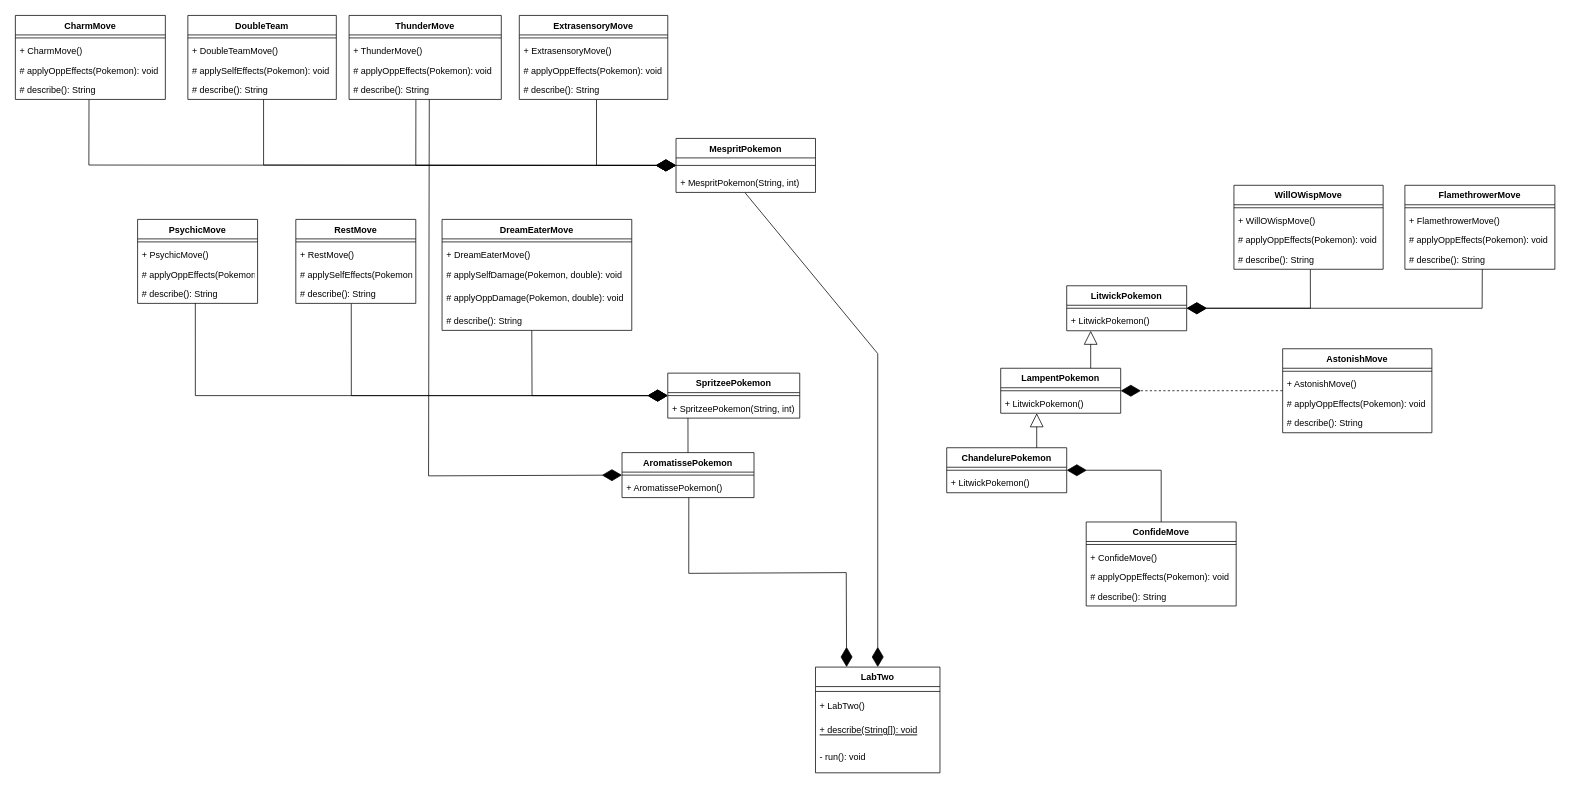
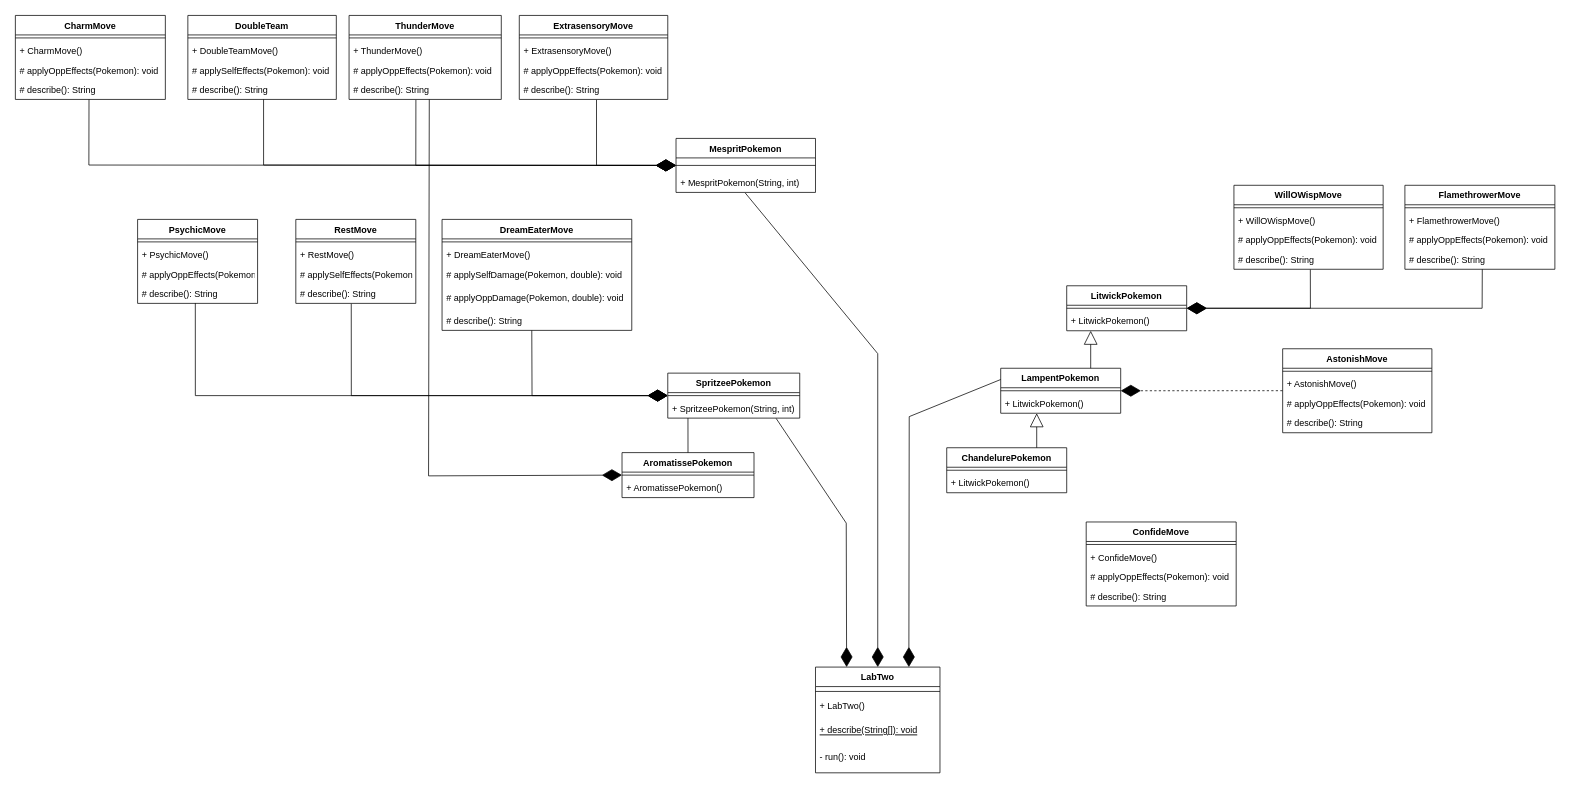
edge "LampentPokemon" -> "LabTwo": added
edge "ConfideMove" -> "ChandelurePokemon": removed
edge "+ SpritzeePokemon(String, int)" -> "LabTwo": added
edge "+ AromatissePokemon()" -> "LabTwo": removed
